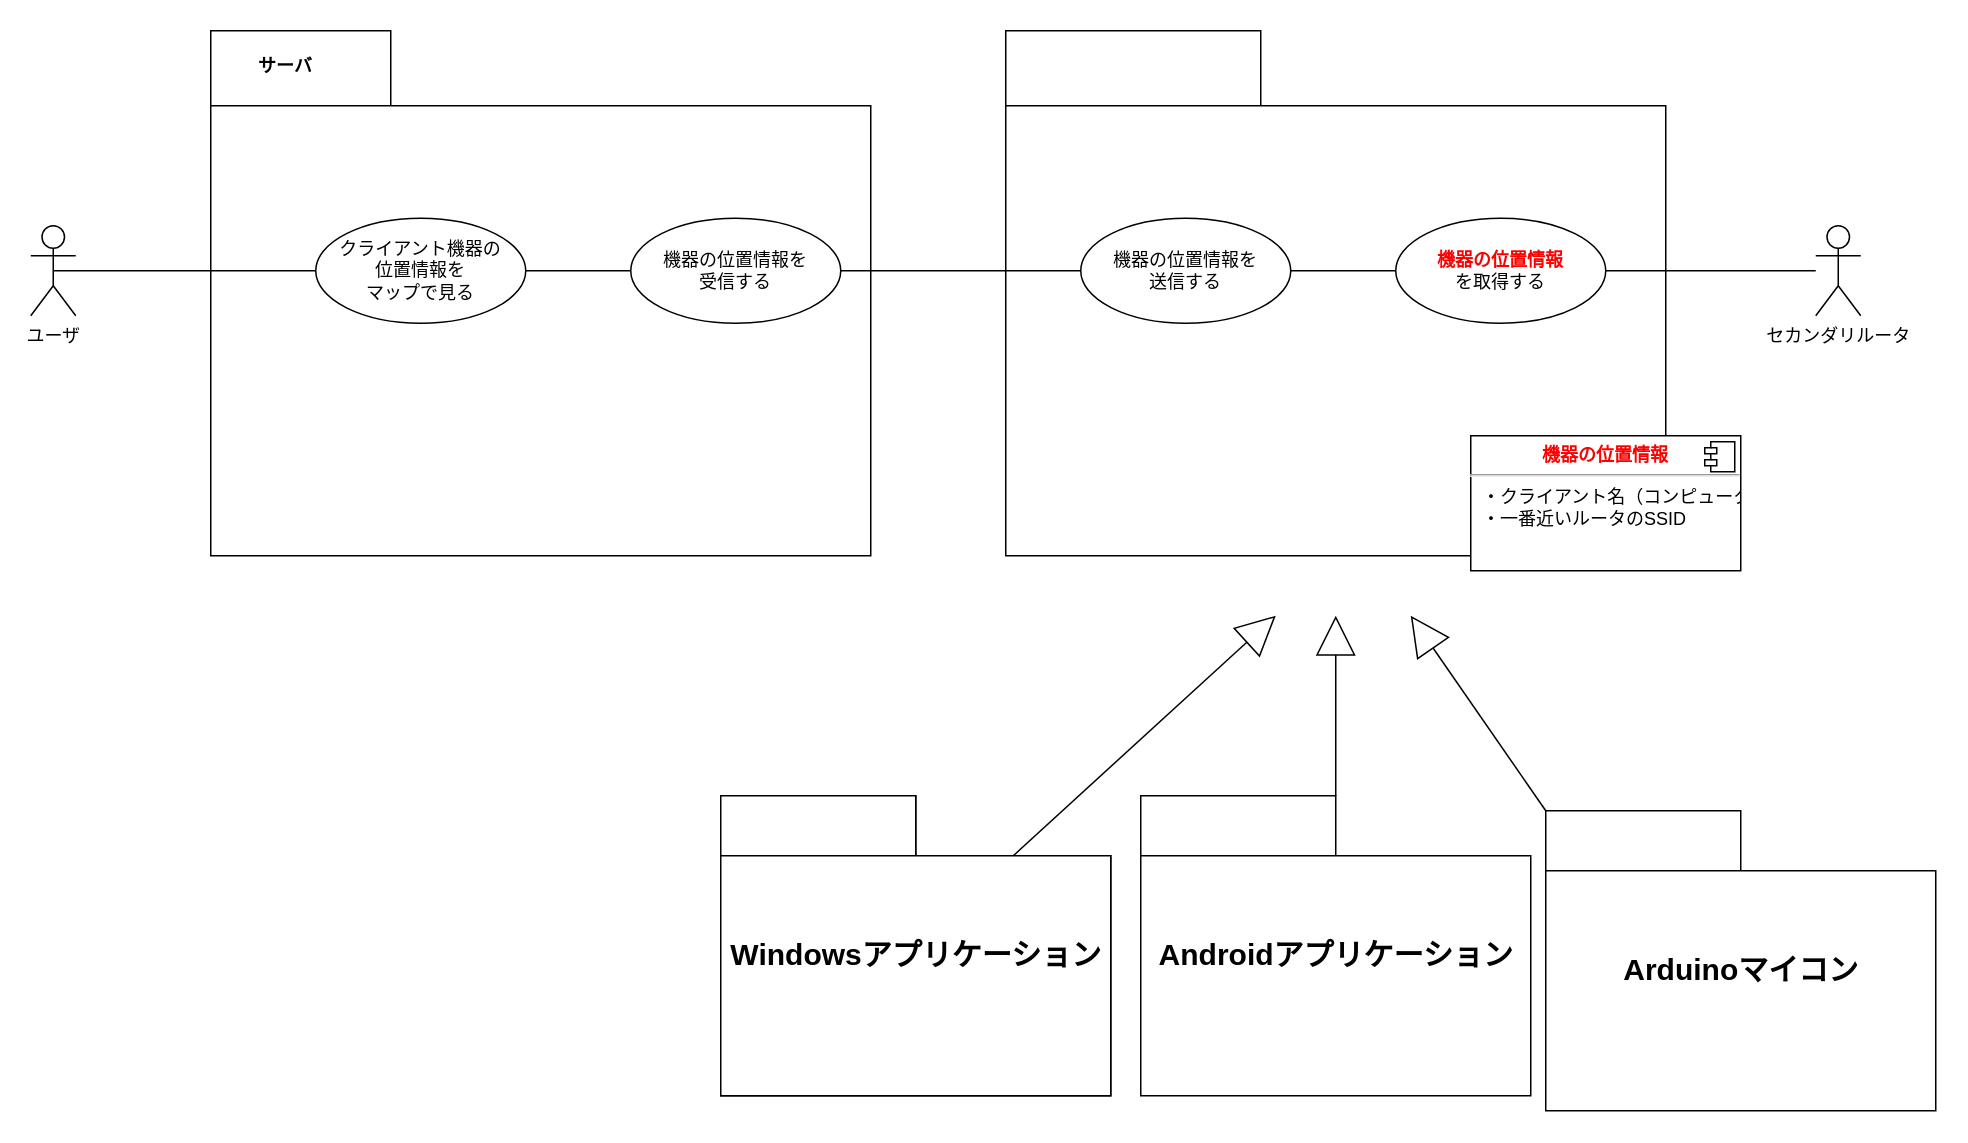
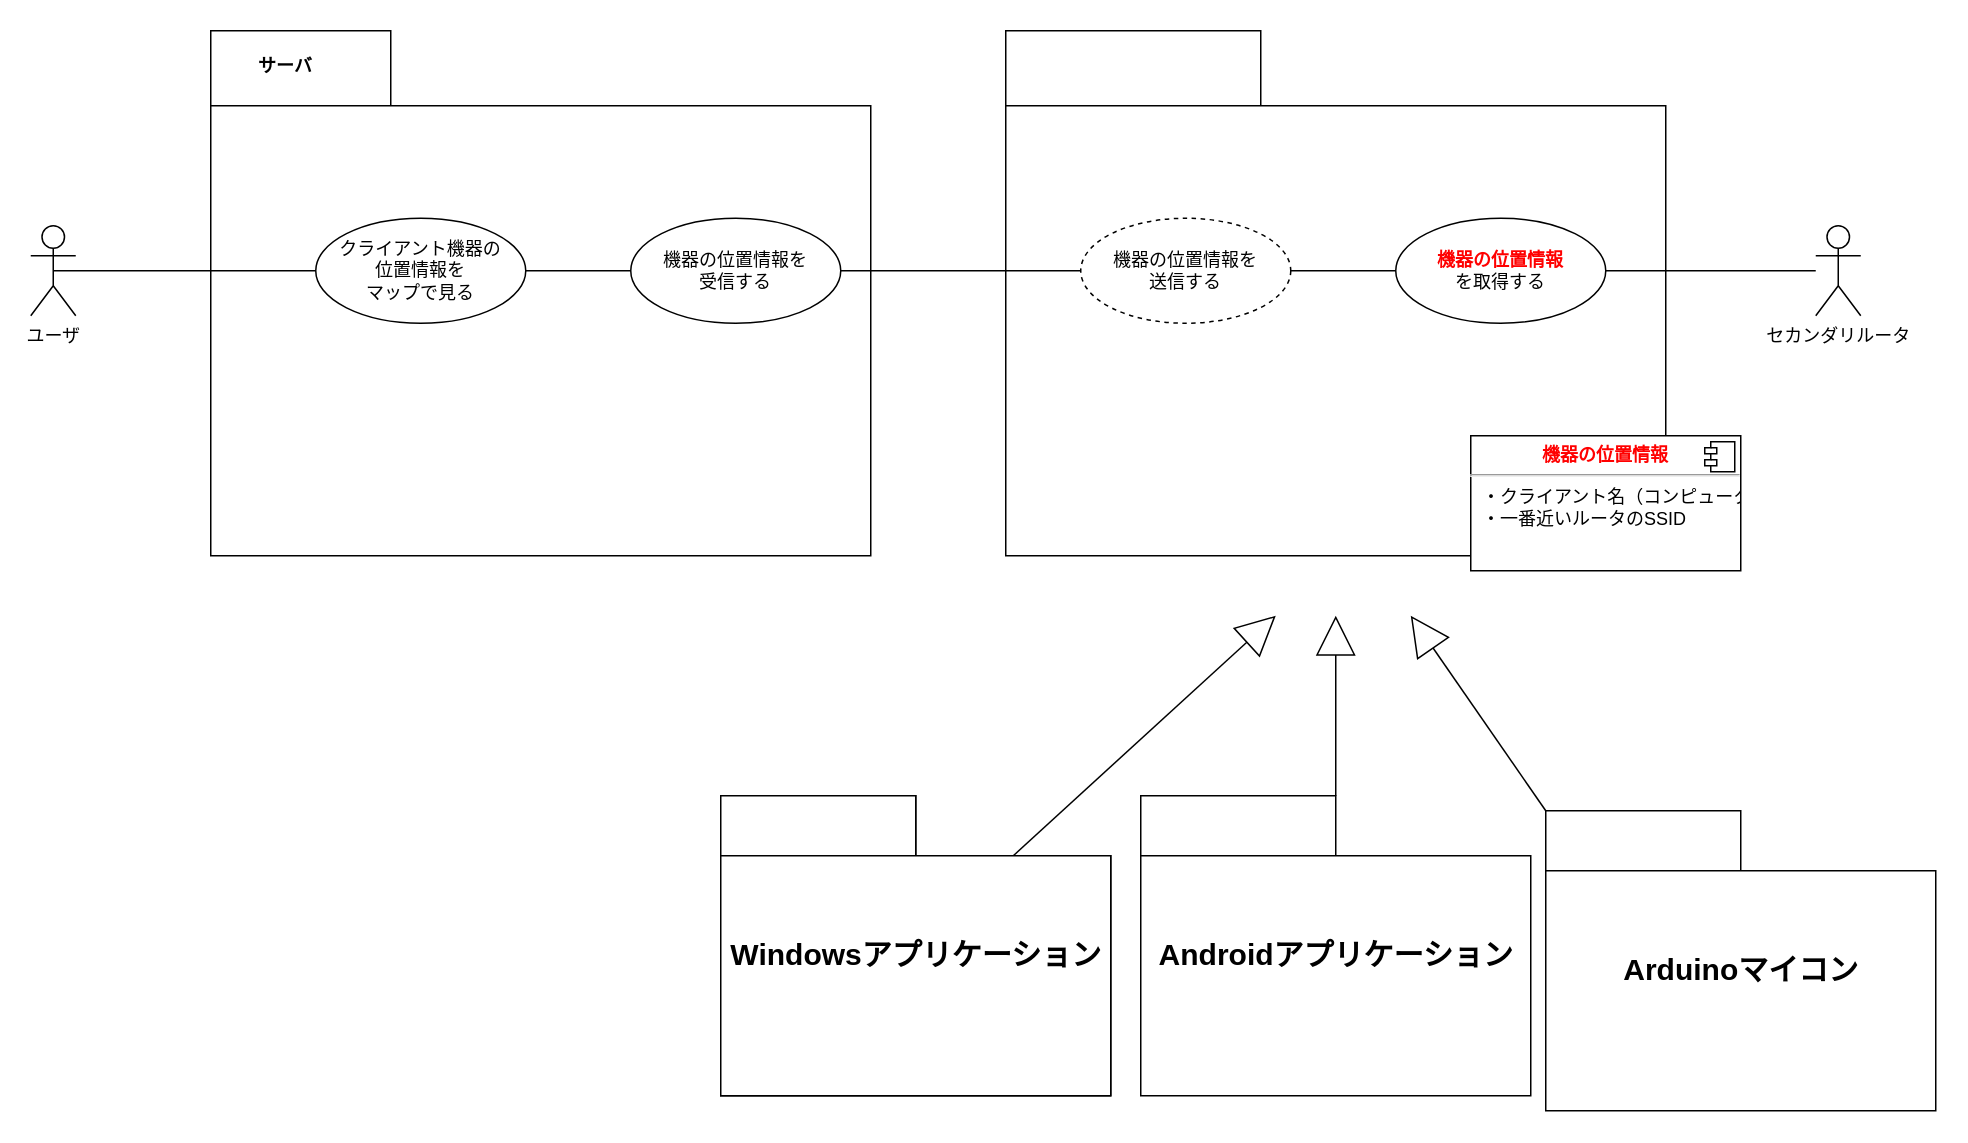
node "機器の位置情報を 送信する": style solid -> dashed
